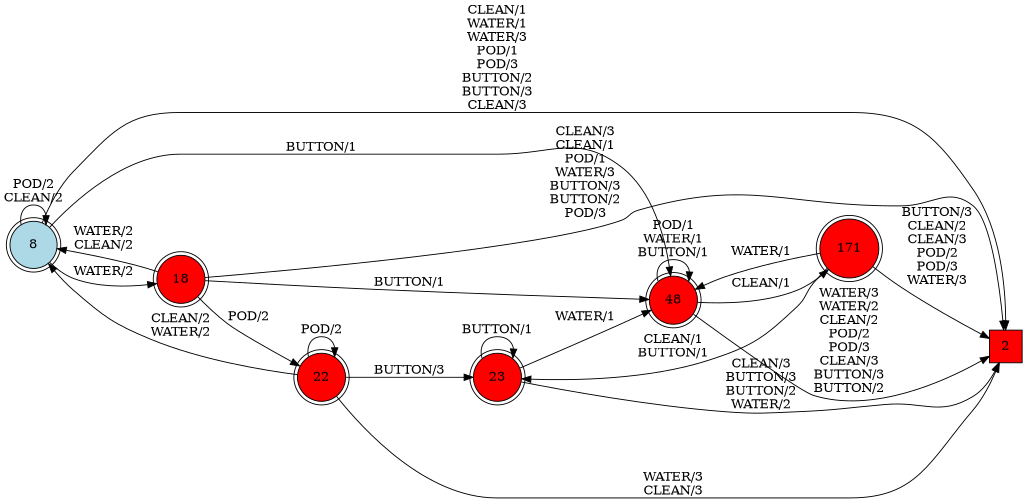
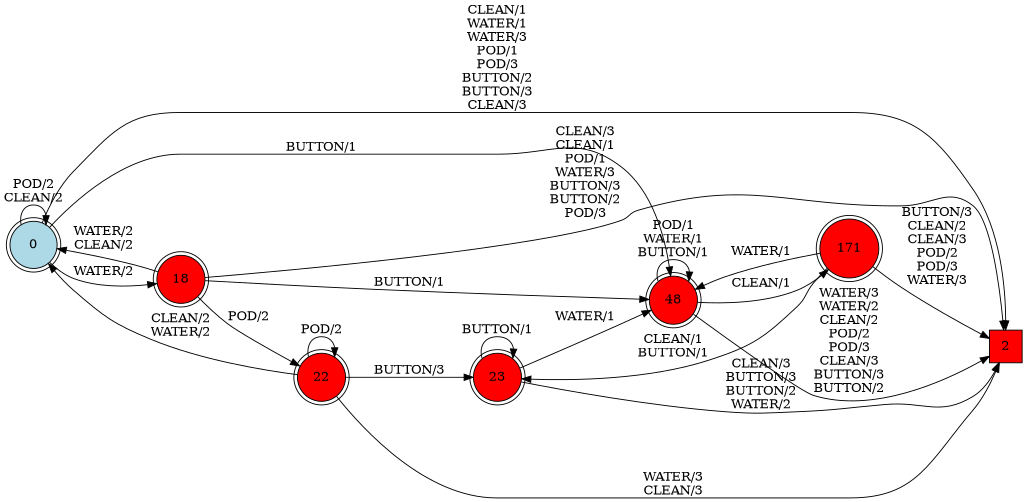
node "8": label "8" -> "0"
